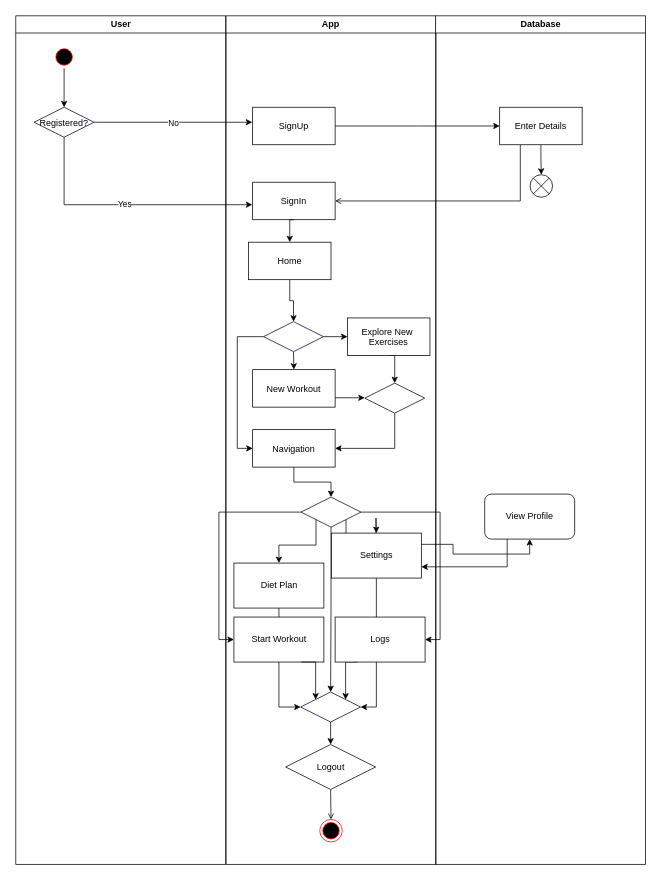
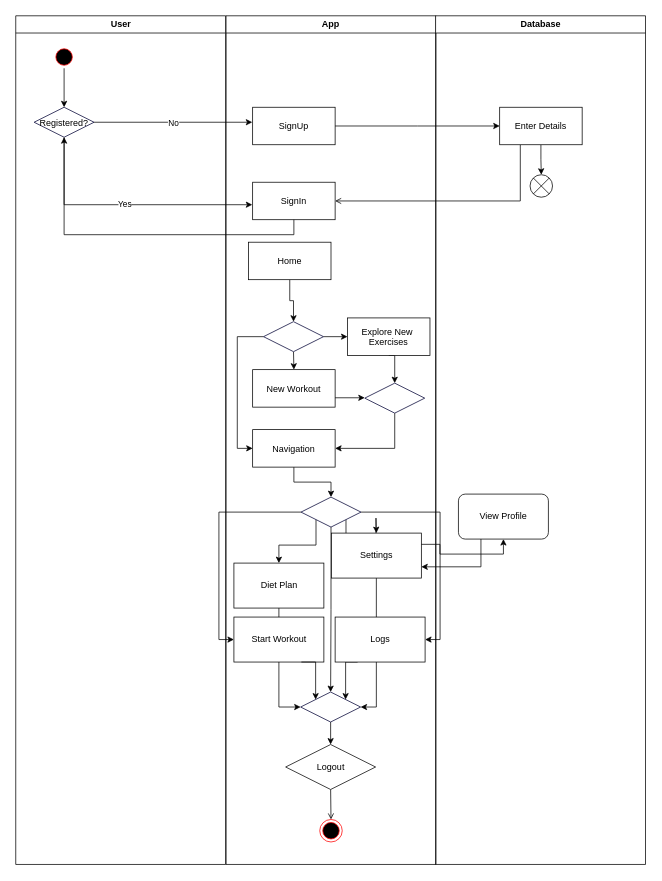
edge "SignIn" -> "Home": now "SignIn" -> "Registered?"
node "View Profile": moved (530, 516) -> (504, 516)
